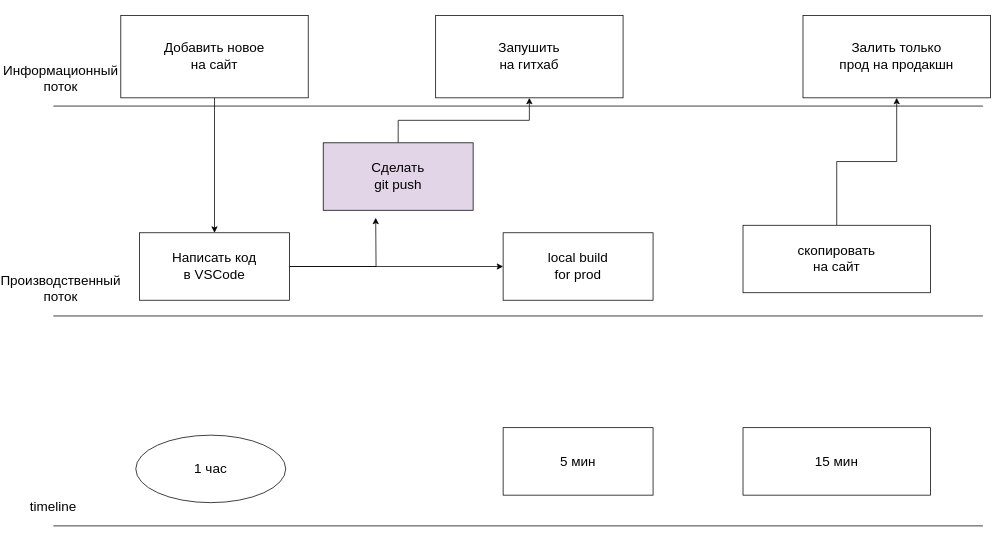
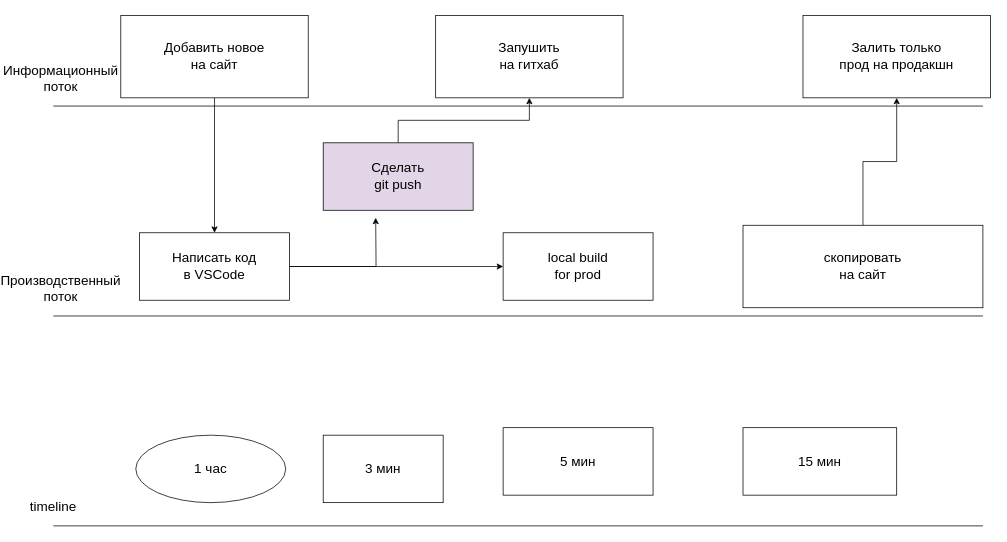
node "скопировать на сайт": size 188x68 -> 240x83
node "15 мин": size 188x68 -> 154x68
node "3 мин": added
